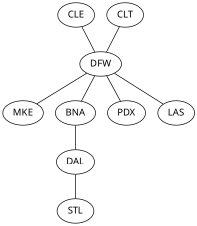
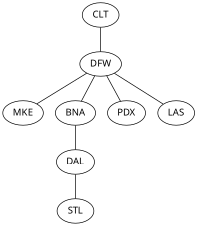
node "CLE": removed
